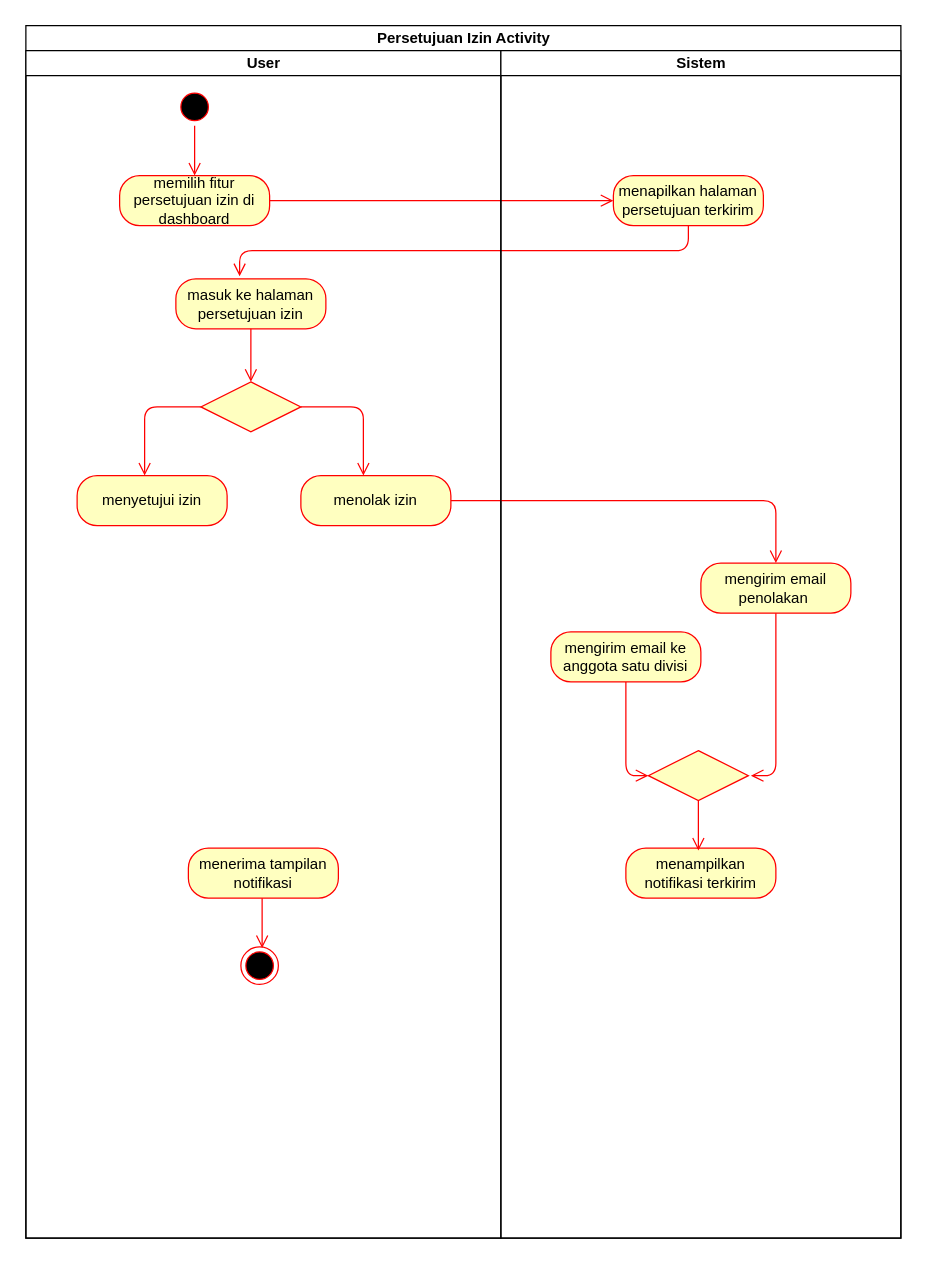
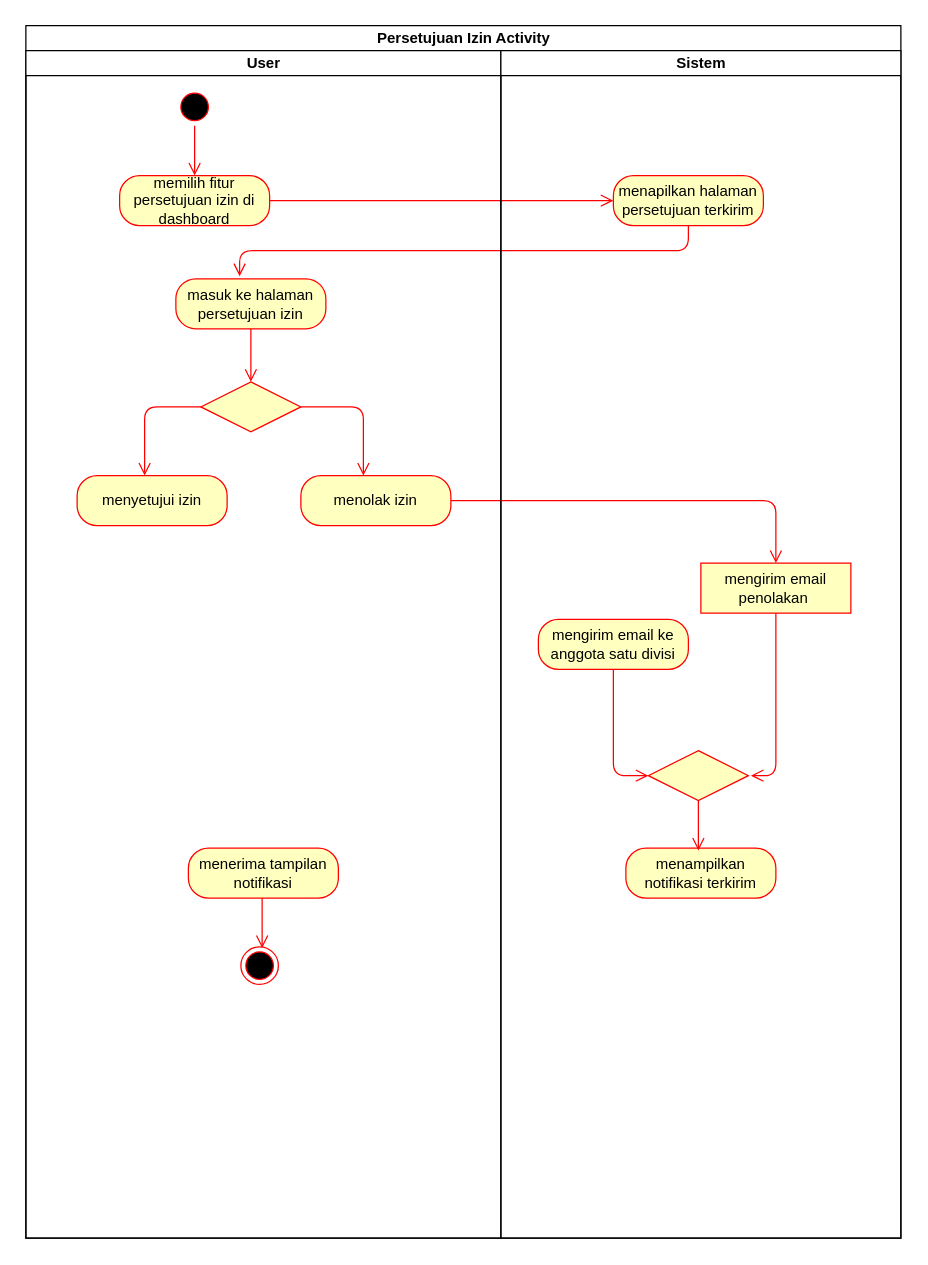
node "mengirim email penolakan": shape rounded rectangle -> rectangle
node "mengirim email ke anggota satu divisi": moved (626, 657) -> (613, 644)
